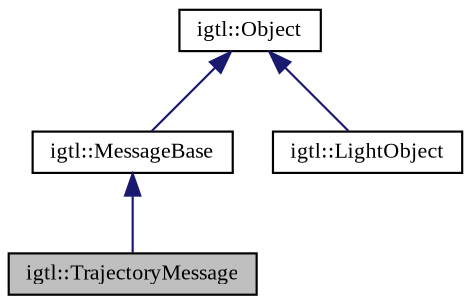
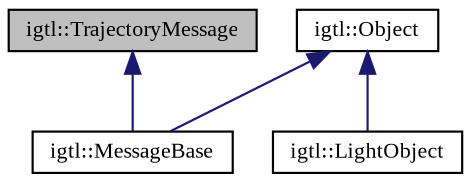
edge "igtl::TrajectoryMessage" -> "igtl::MessageBase": reversed
